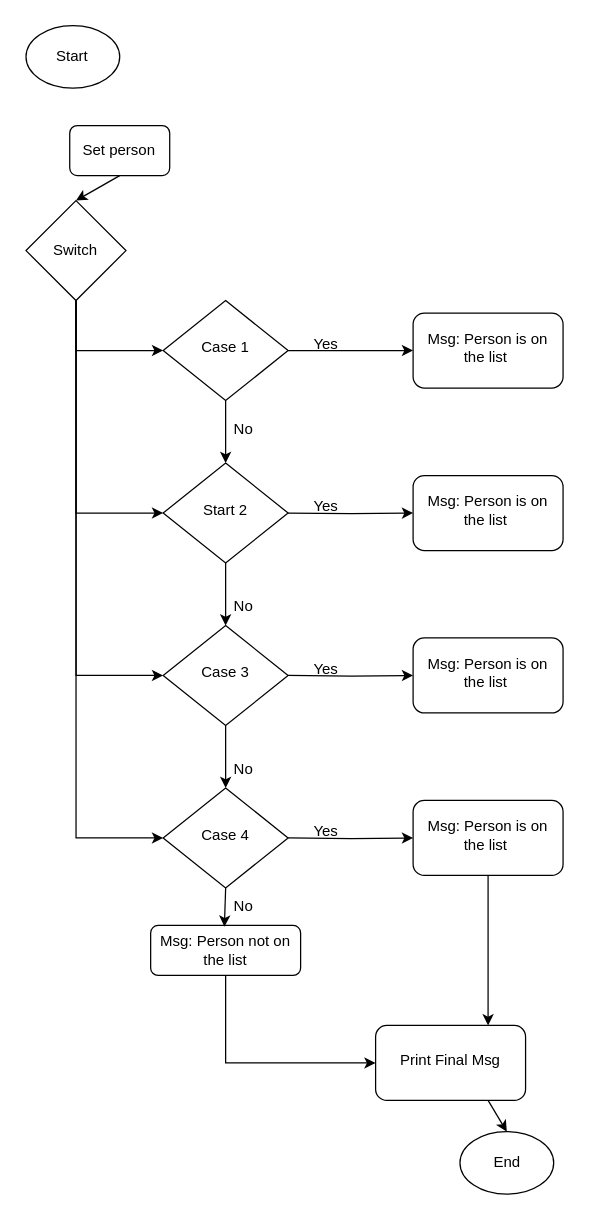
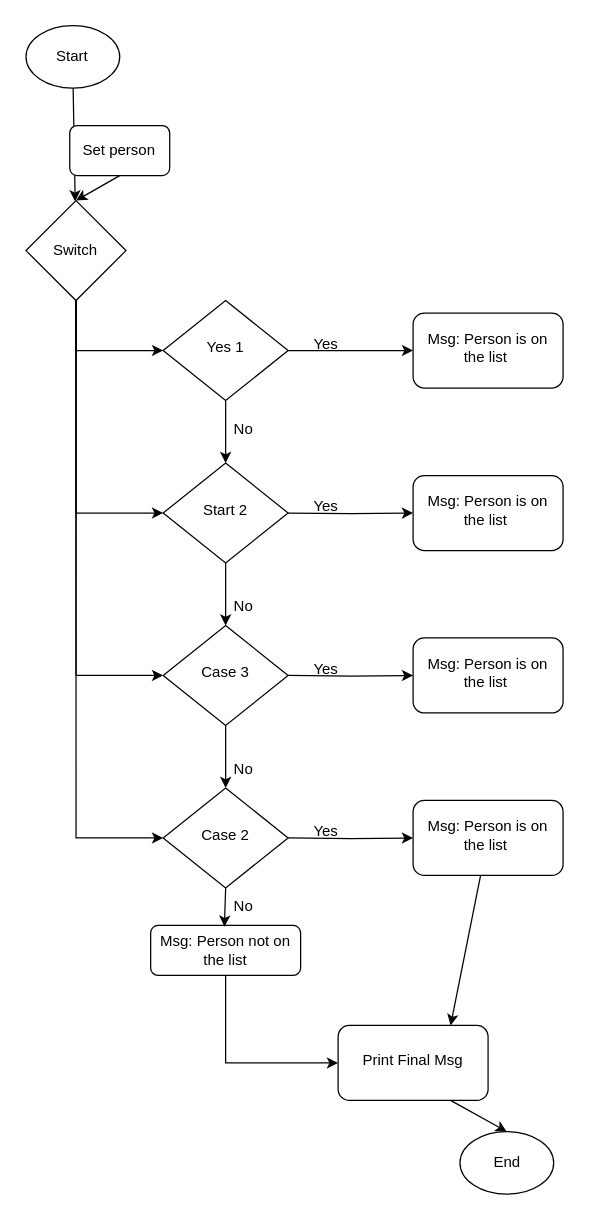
edge "Start" -> "Switch": added
node "Case 1": label "Case 1" -> "Yes 1"
node "Case 4": label "Case 4" -> "Case 2"
node "Print Final Msg": moved (451, 1063) -> (413, 1063)
